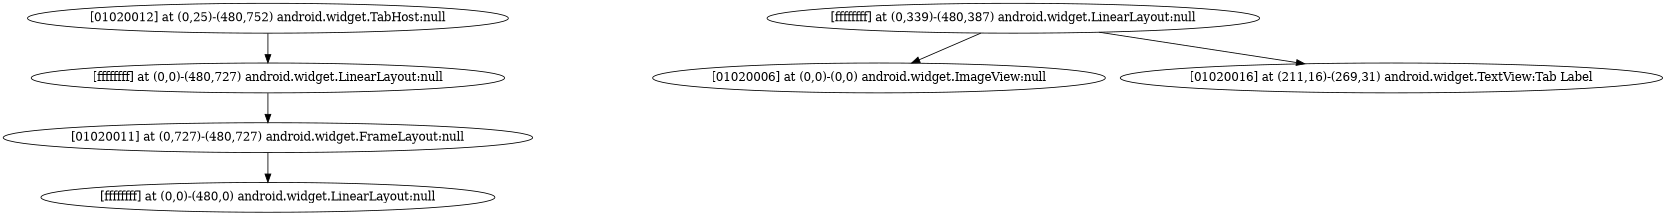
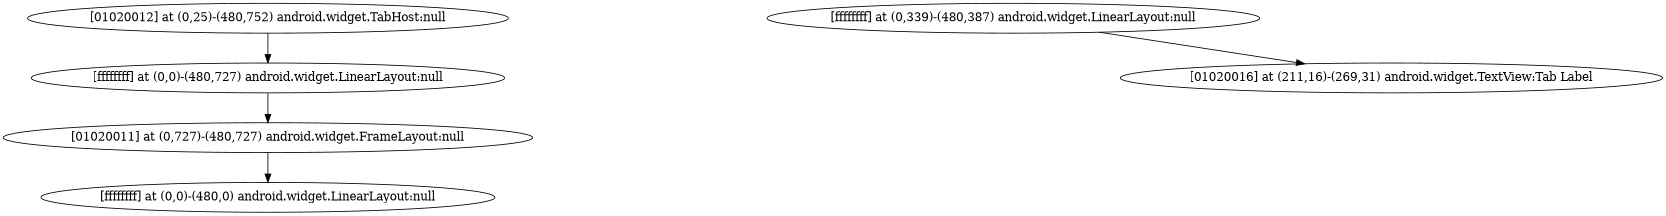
node "[01020006] at (0,0)-(0,0) android.widget.ImageView:null": removed
